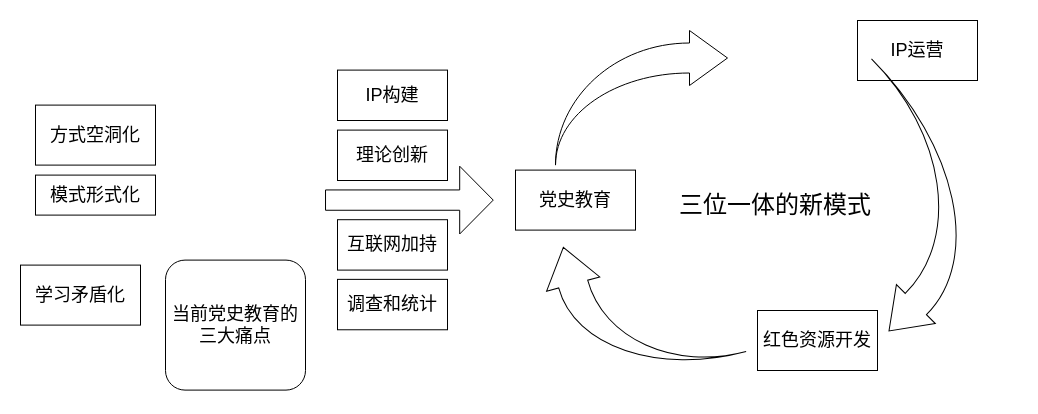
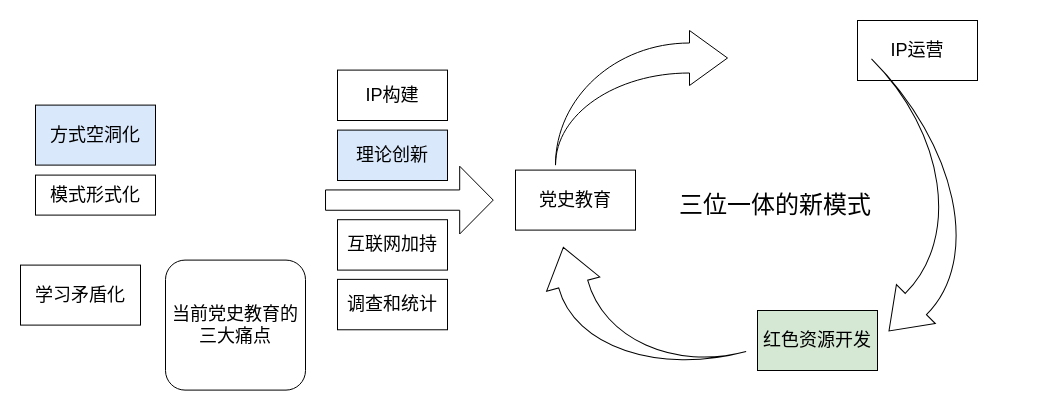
node "方式空洞化": fillcolor #ffffff -> #dae8fc
node "理论创新": fillcolor #ffffff -> #dae8fc
node "红色资源开发": fillcolor #ffffff -> #d5e8d4
